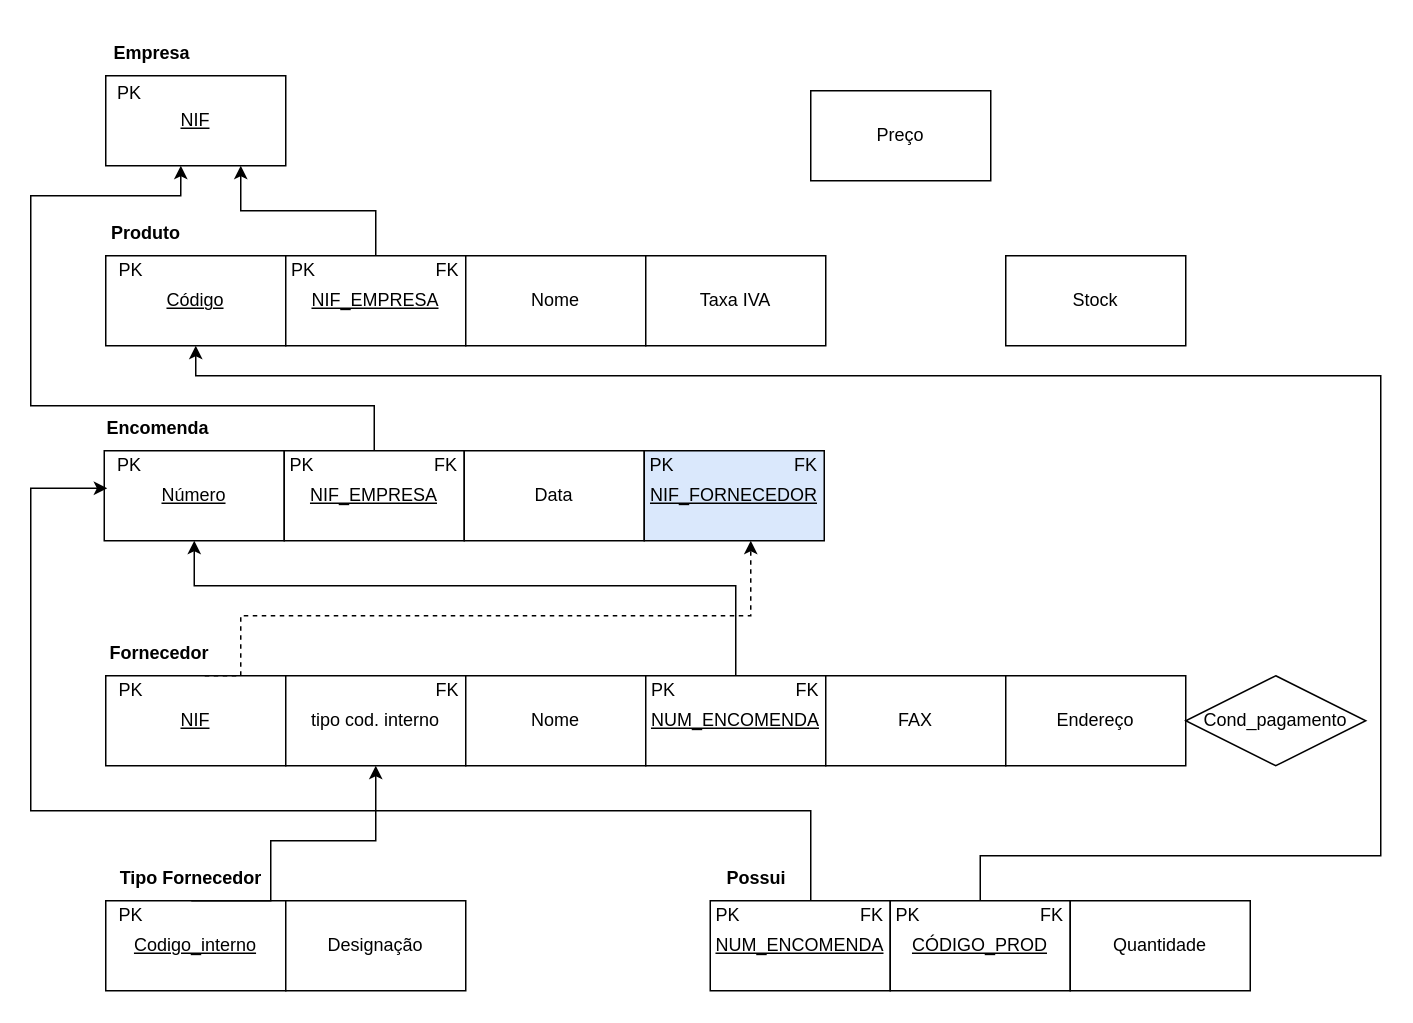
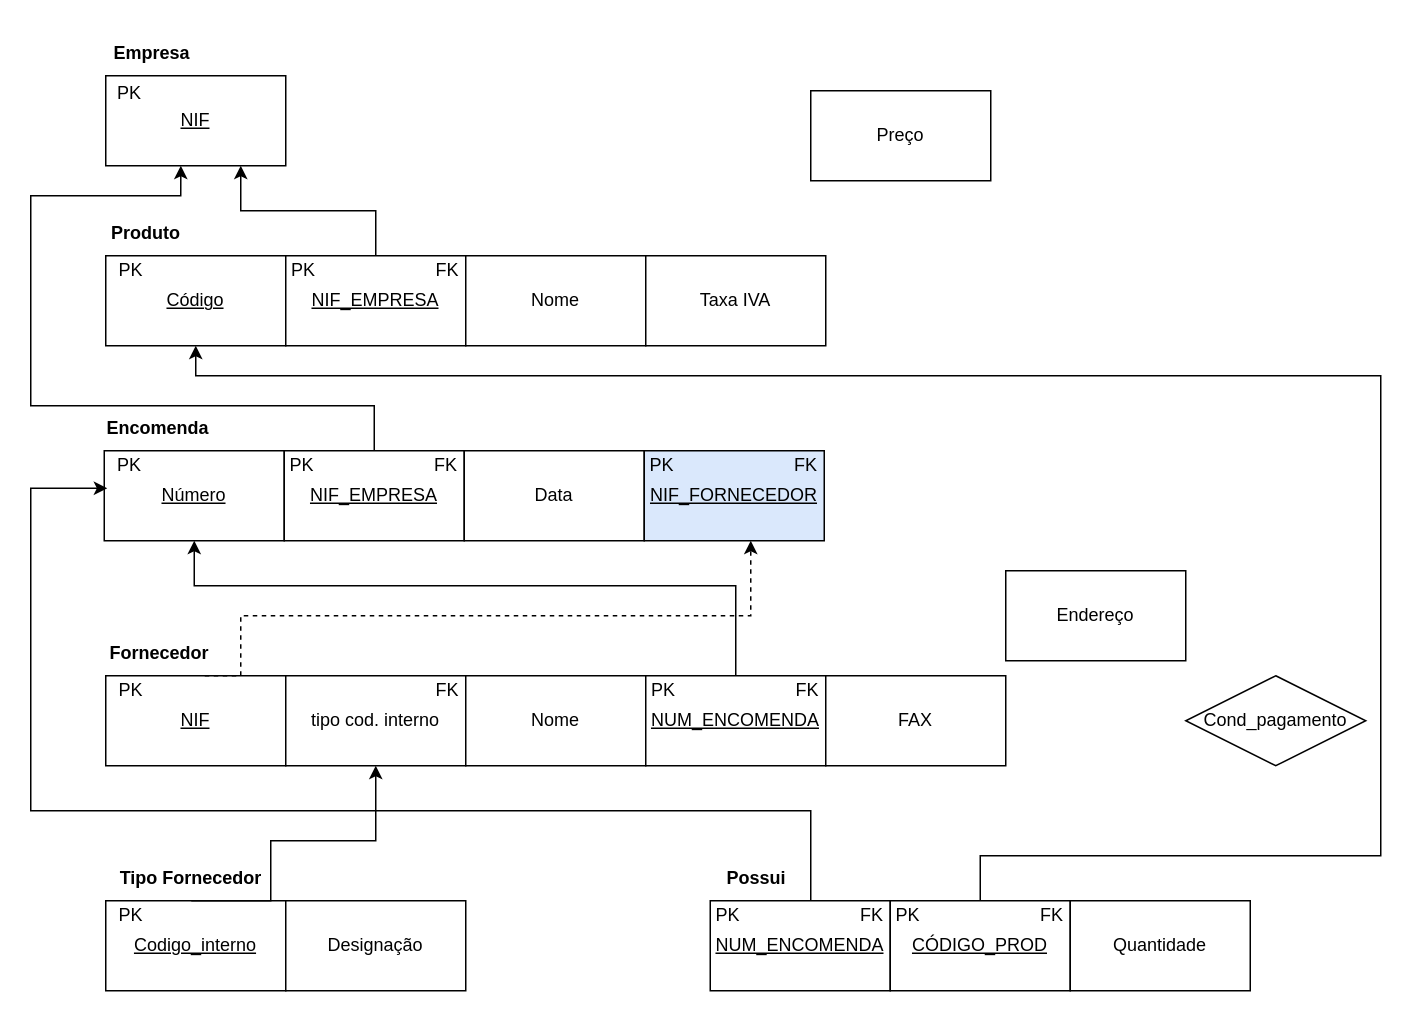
node "Stock": removed
node "Endereço": moved (1096, 721) -> (1096, 616)
